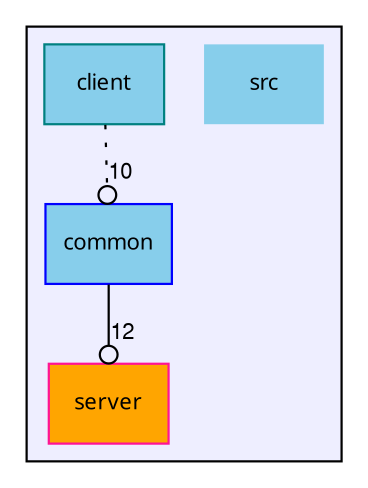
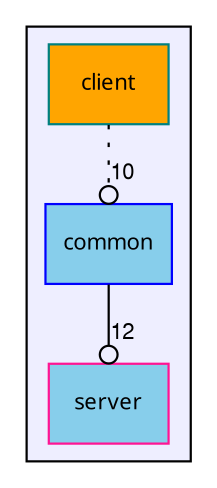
node "client": fillcolor skyblue -> orange
node "src": removed
node "server": fillcolor orange -> skyblue
